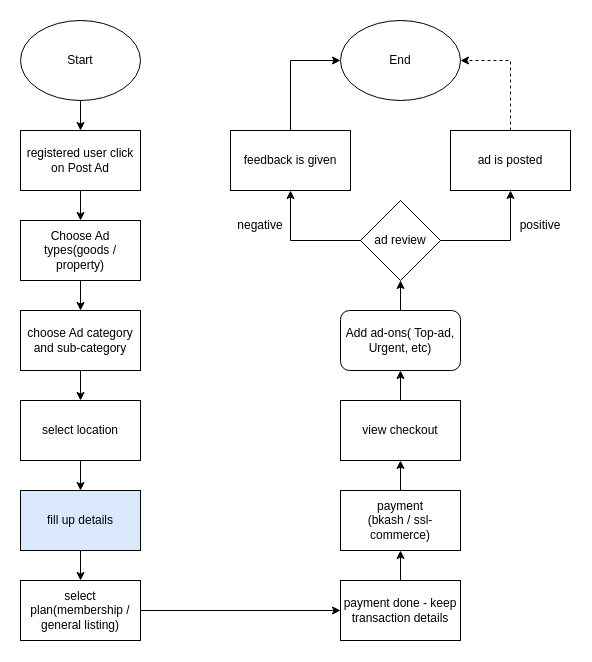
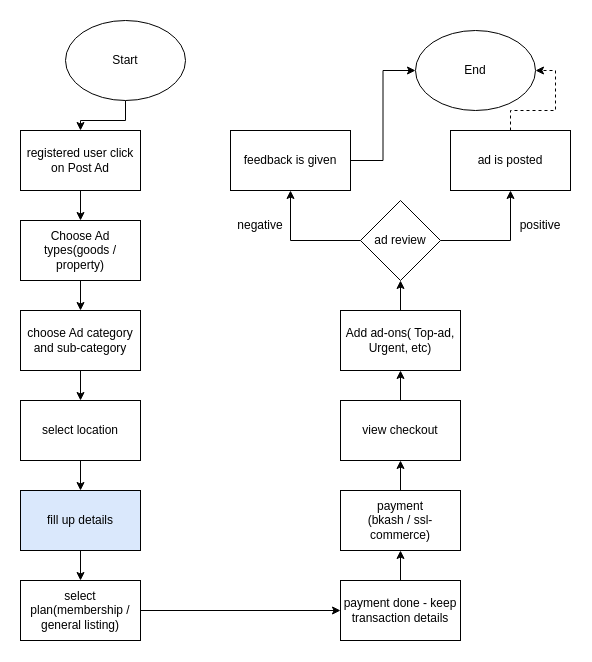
node "Start": moved (81, 61) -> (126, 61)
node "End": moved (401, 61) -> (476, 71)
node "Add ad-ons( Top-ad, Urgent, etc)": shape rounded rectangle -> rectangle
